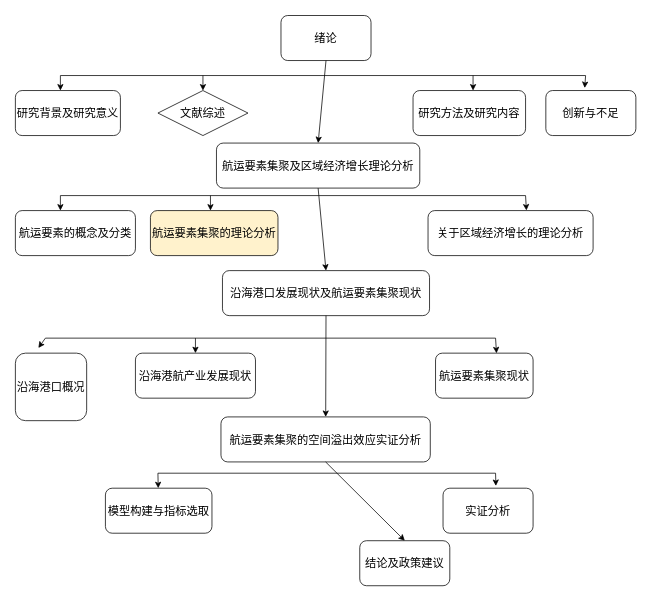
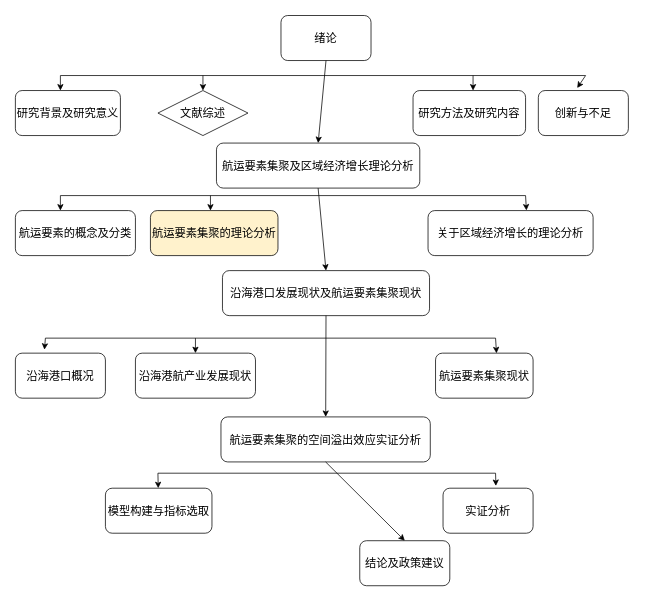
node "创新与不足": moved (591, 113) -> (583, 113)
node "沿海港口概况": size 71x68 -> 90x45
